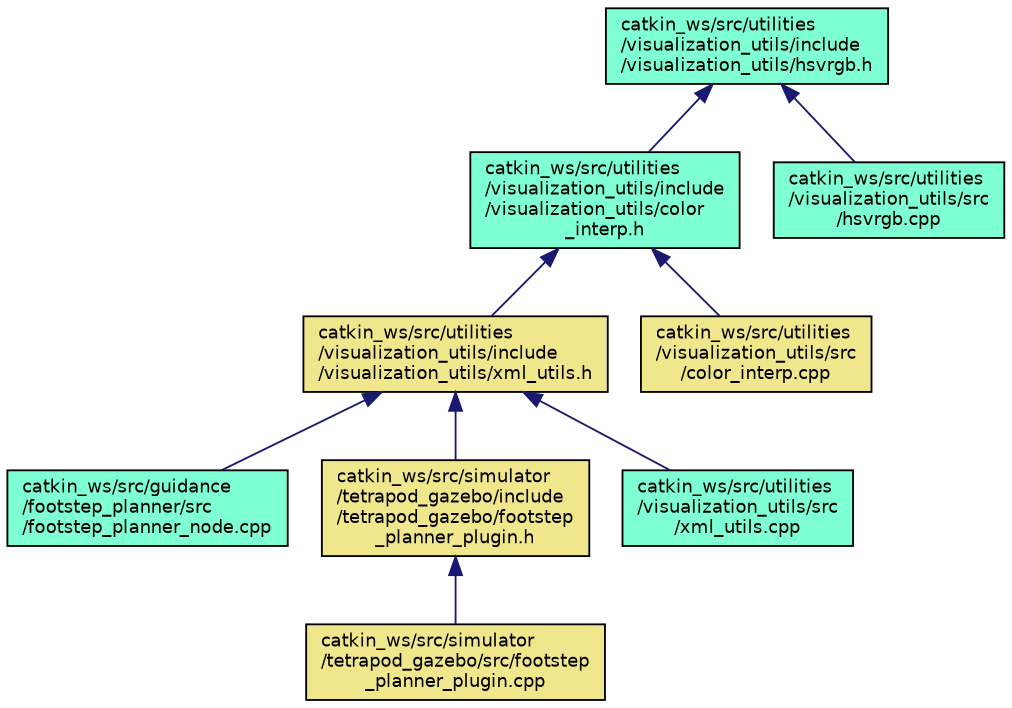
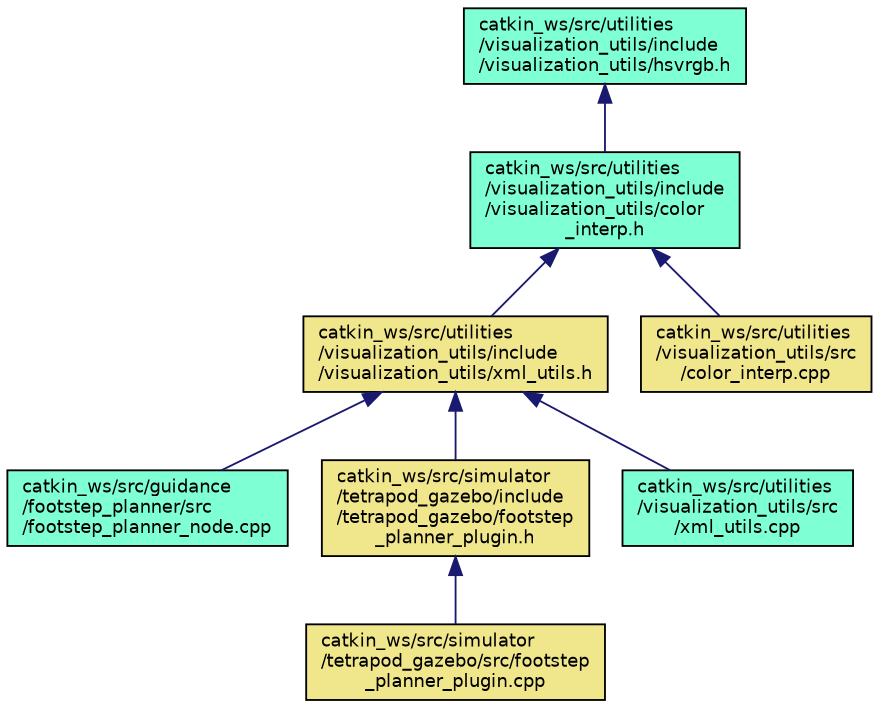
node "catkin_ws/src/utilities /visualization_utils/src /hsvrgb.cpp": removed
